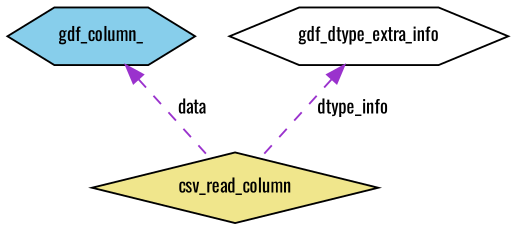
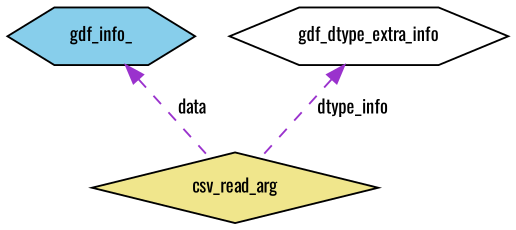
node "gdf_column_": label "gdf_column_" -> "gdf_info_"
node "csv_read_column": label "csv_read_column" -> "csv_read_arg"
